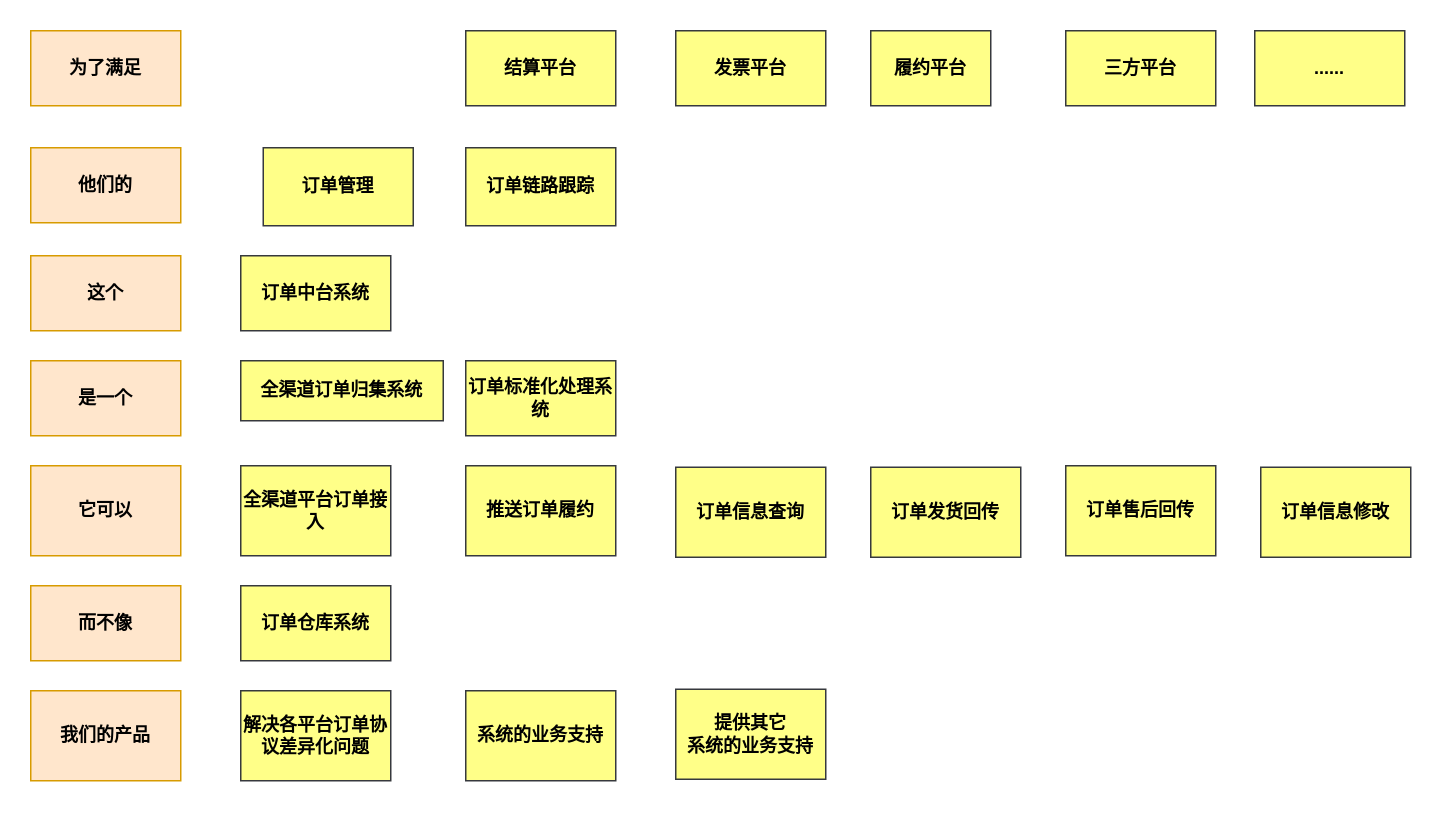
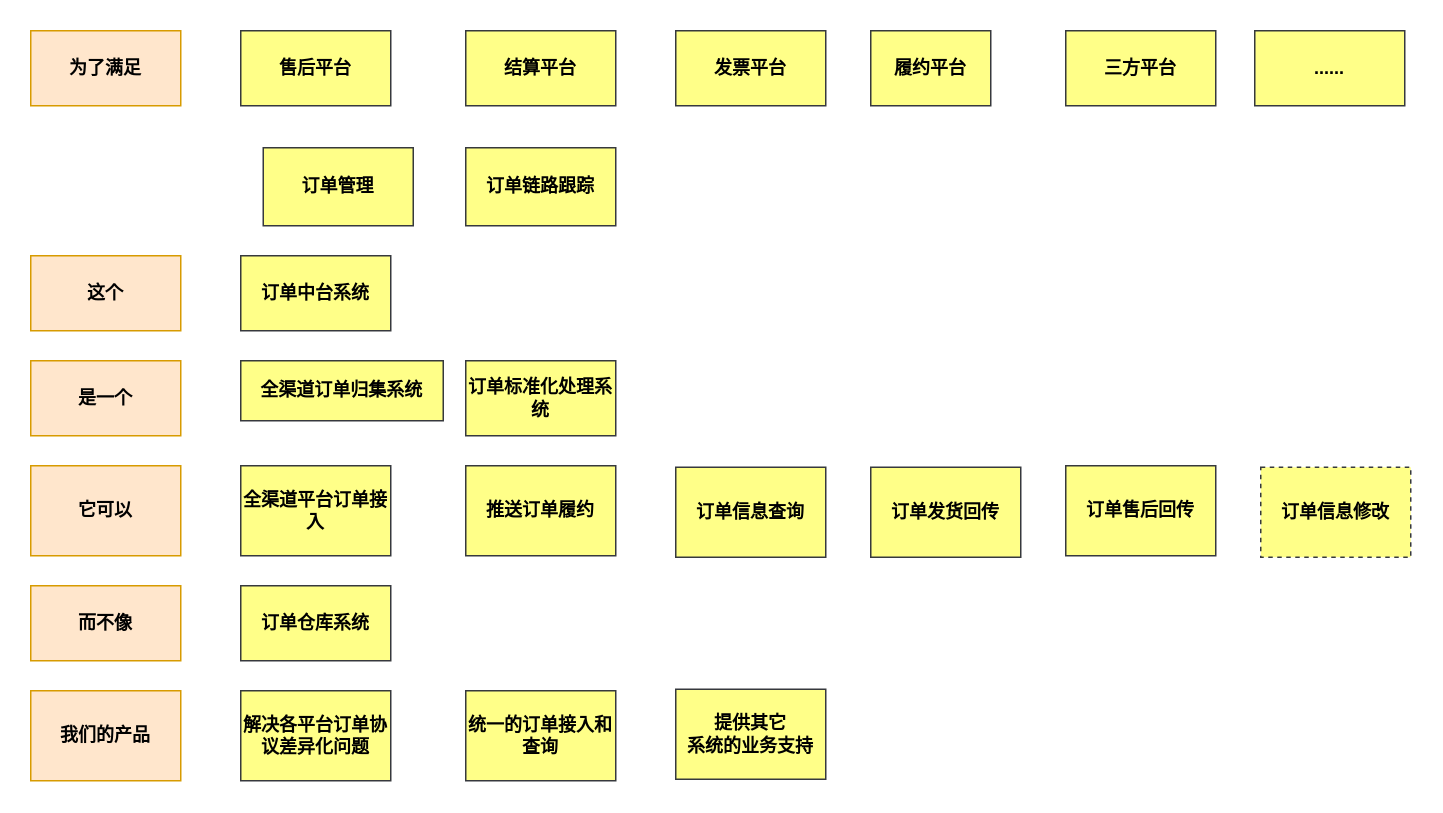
node "售后平台": added
node "他们的": removed
node "订单信息修改": style solid -> dashed
node "系统的业务支持": label "系统的业务支持" -> "统一的订单接入和查询"
